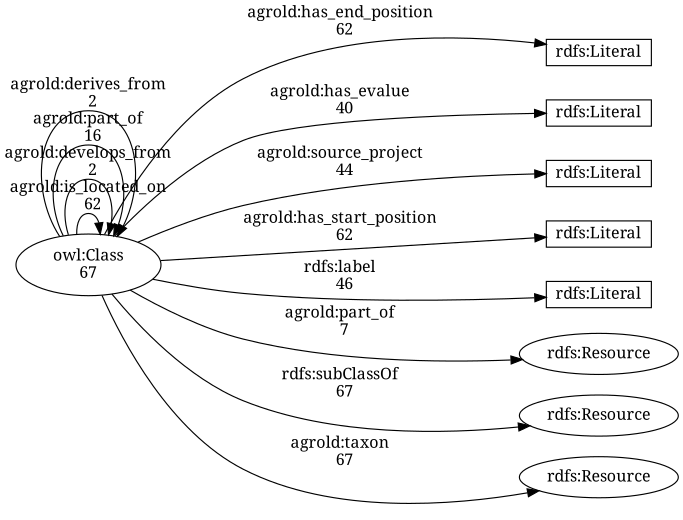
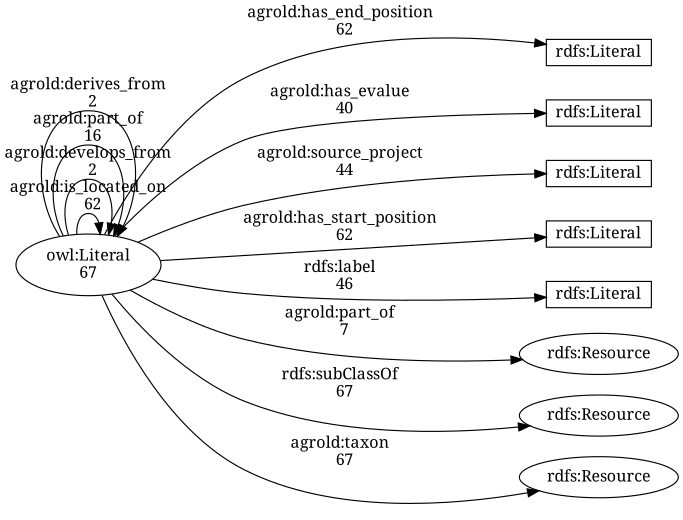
node "owl:Class 67": label "owl:Class 67" -> "owl:Literal 67"
